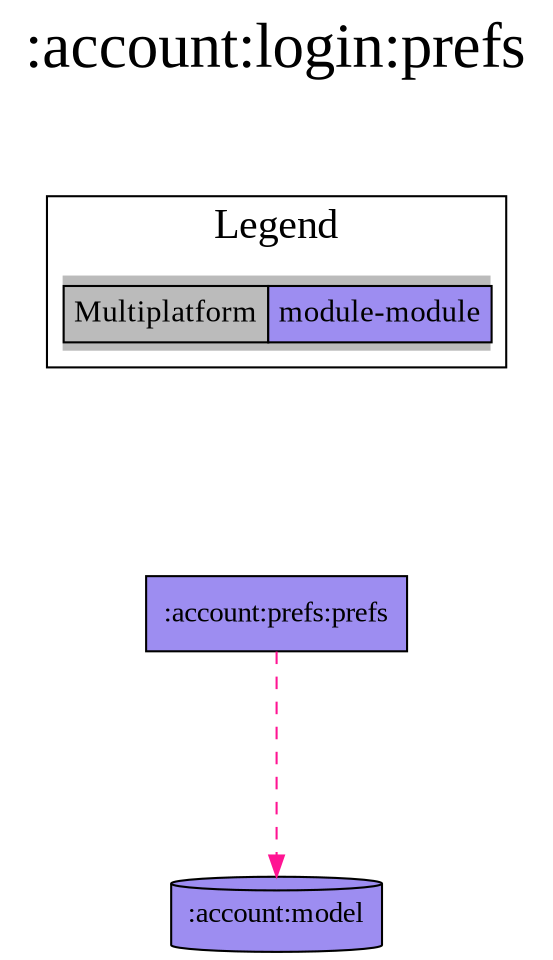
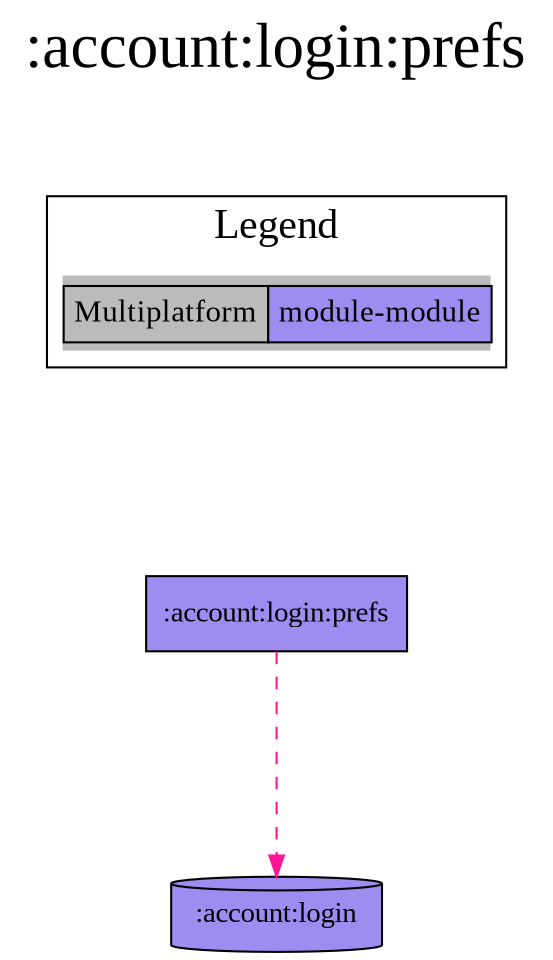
node ":account:prefs:prefs": label ":account:prefs:prefs" -> ":account:login:prefs"
node ":account:model": label ":account:model" -> ":account:login"
